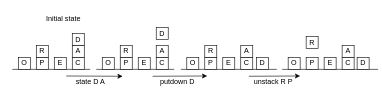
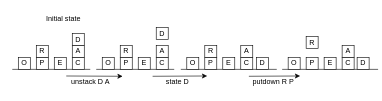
node "state D A": label "state D A" -> "unstack D A"
node "putdown D": label "putdown D" -> "state D"
node "unstack R P": label "unstack R P" -> "putdown R P"
